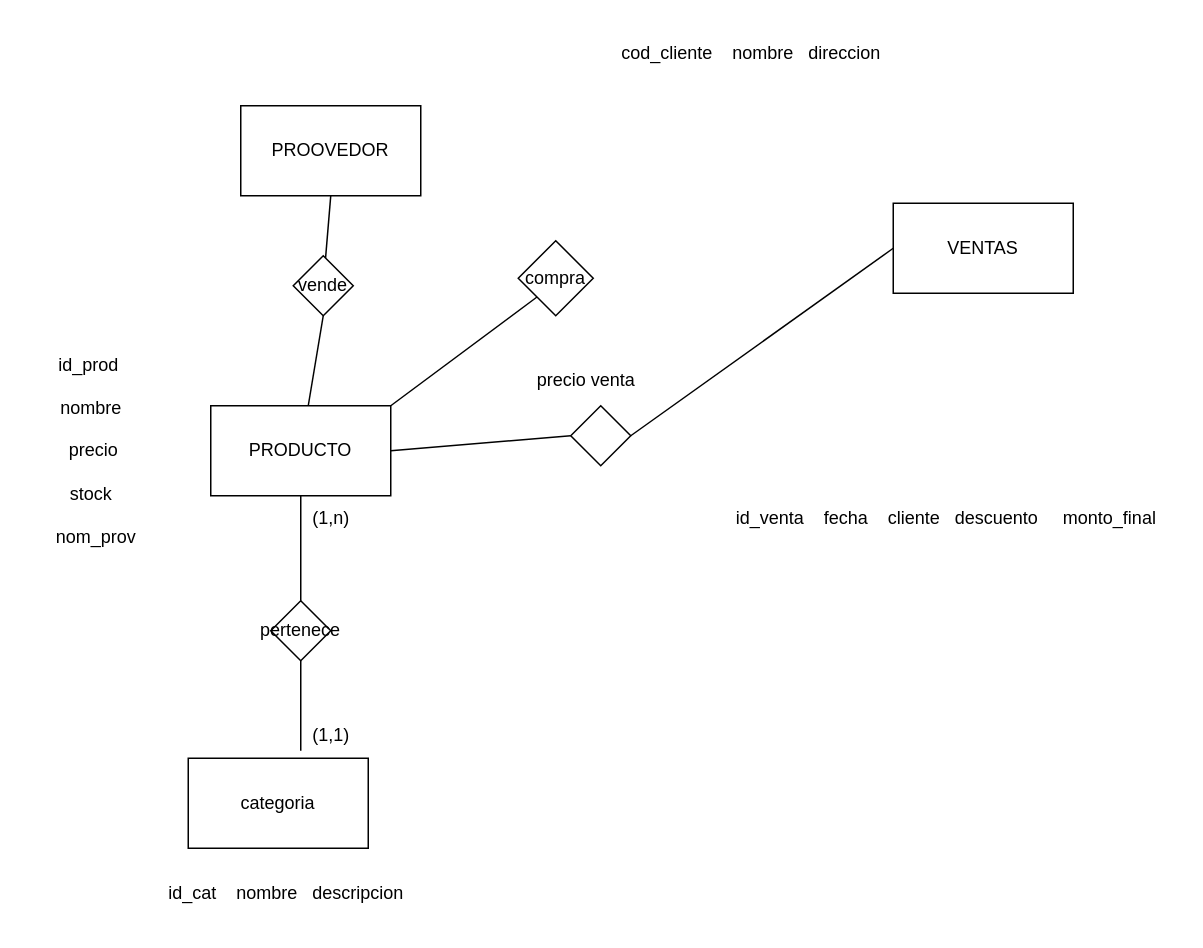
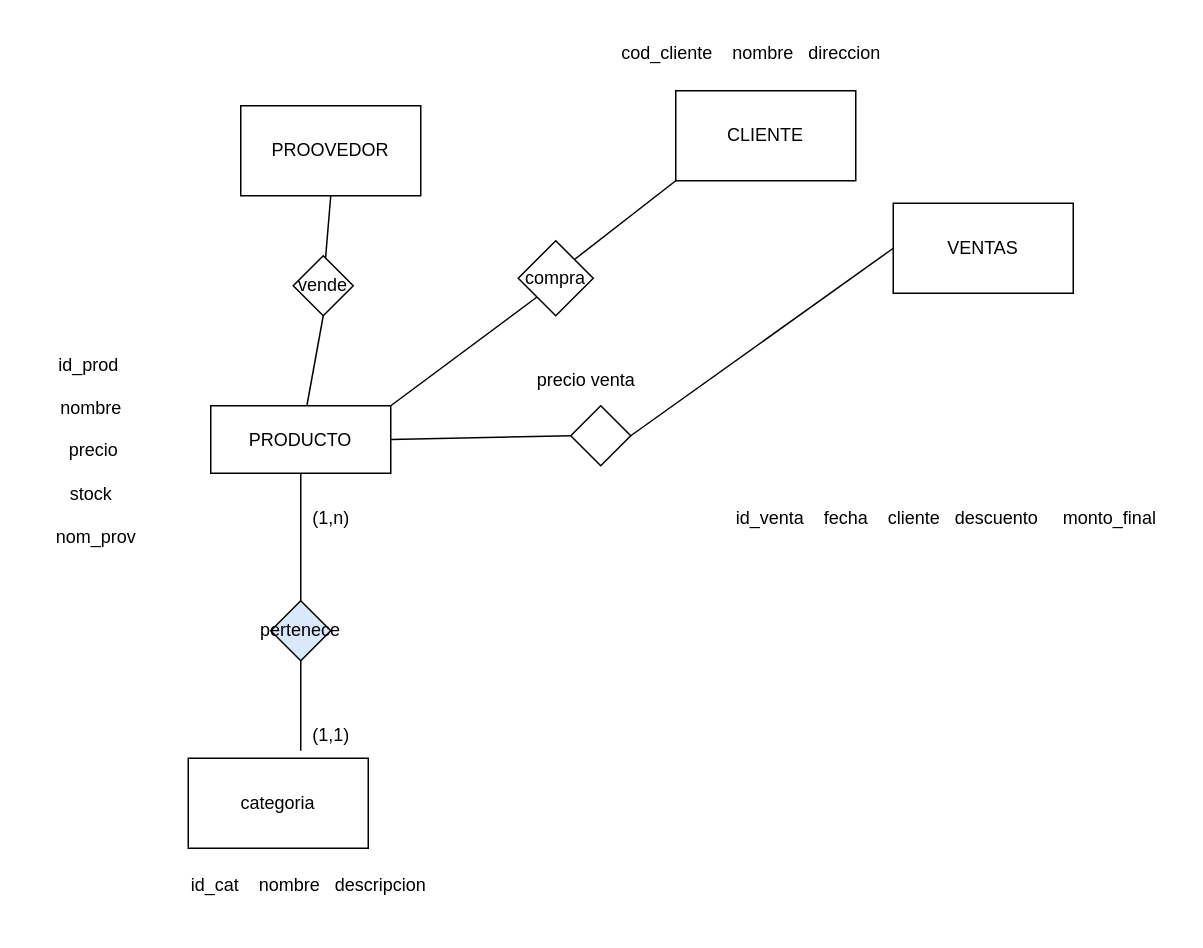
node "CLIENTE": added
edge "CLIENTE" -- "compra": added
node "PRODUCTO": size 180x90 -> 180x68
node "pertenece": fillcolor #ffffff -> #dae8fc
node "id_cat nombre descripcion": moved (286, 893) -> (308, 886)
